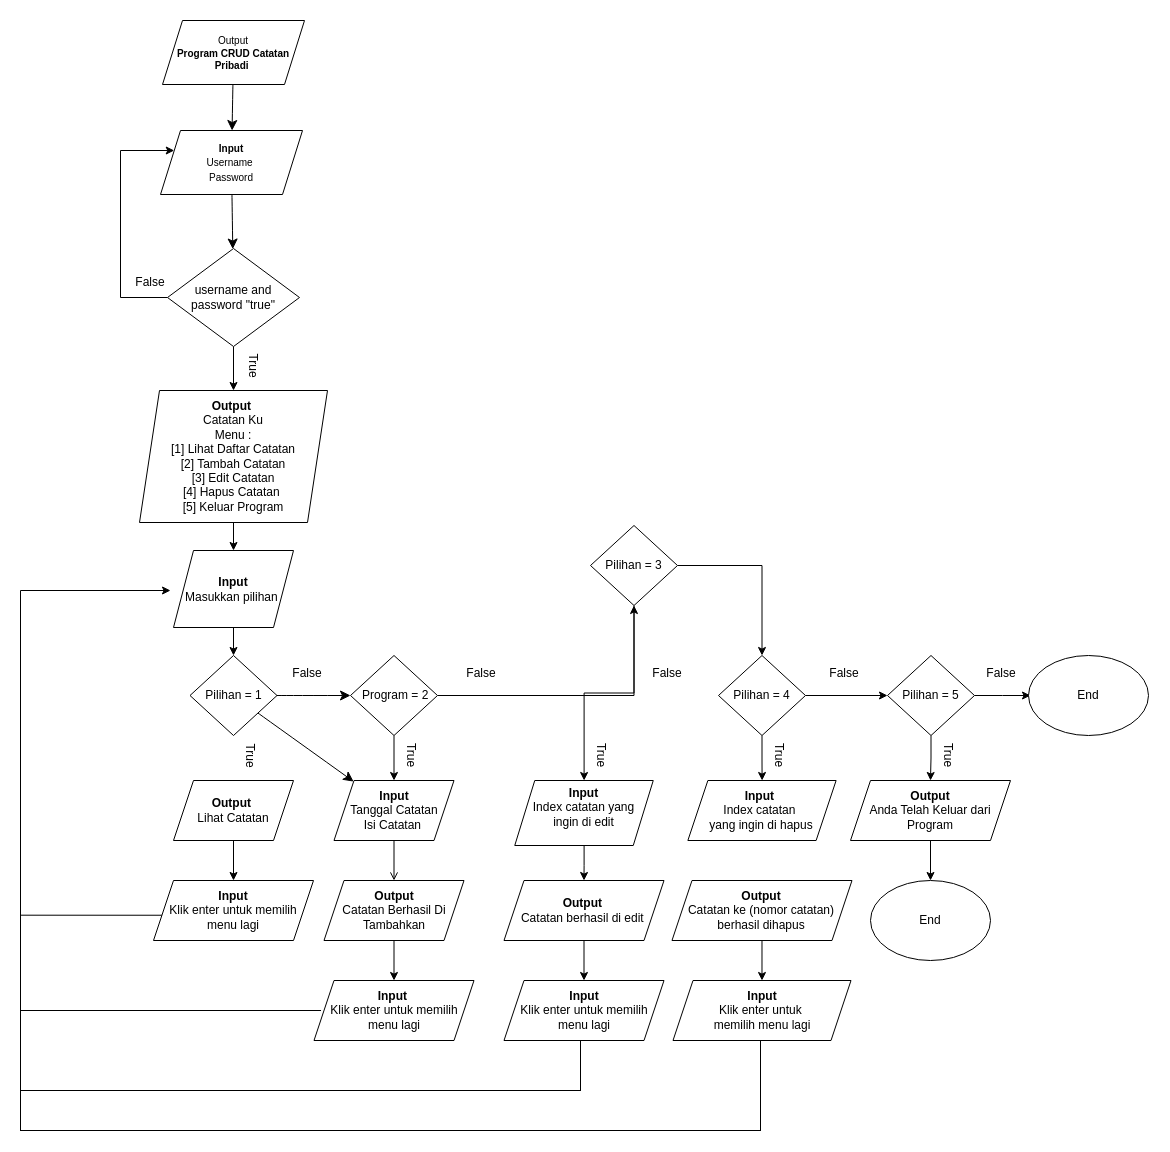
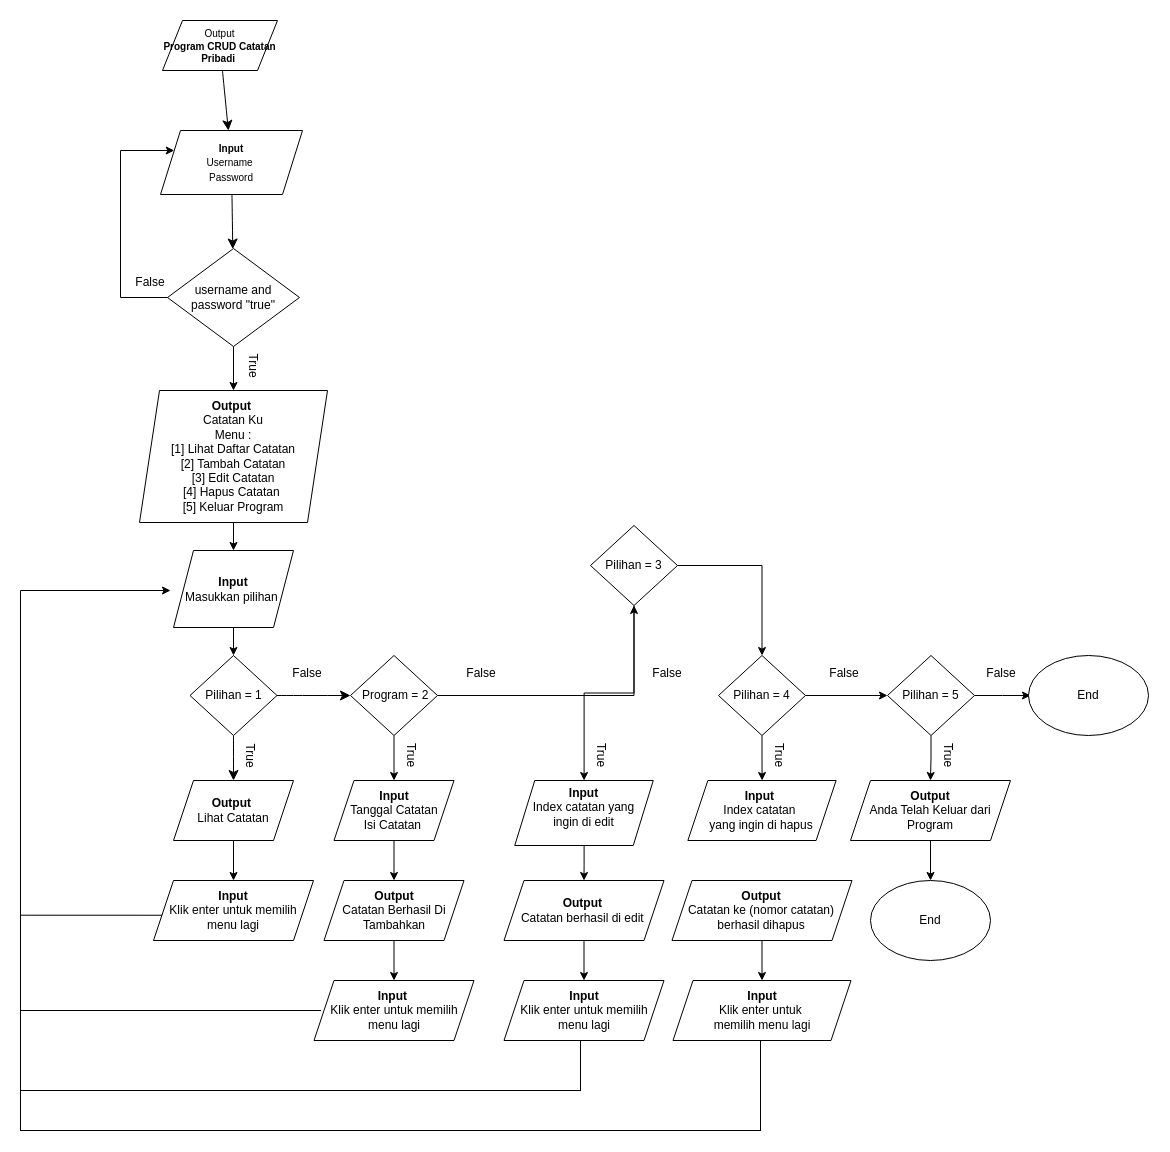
node "Output Program CRUD Catatan Pribadi": size 142x64 -> 115x50
edge "Pilihan = 1" -> "Input Tanggal Catatan Isi Catatan": now "Pilihan = 1" -> "Output Lihat Catatan"
edge "Input Tanggal Catatan Isi Catatan" -> "Output Catatan Berhasil Di Tambahkan": arrowhead open -> classic
